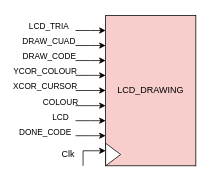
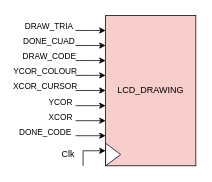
node "LCD_TRIA": label "LCD_TRIA" -> "DRAW_TRIA"
node "DRAW_CUAD": label "DRAW_CUAD" -> "DONE_CUAD"
node "COLOUR": label "COLOUR" -> "YCOR"
node "LCD": label "LCD" -> "XCOR"
